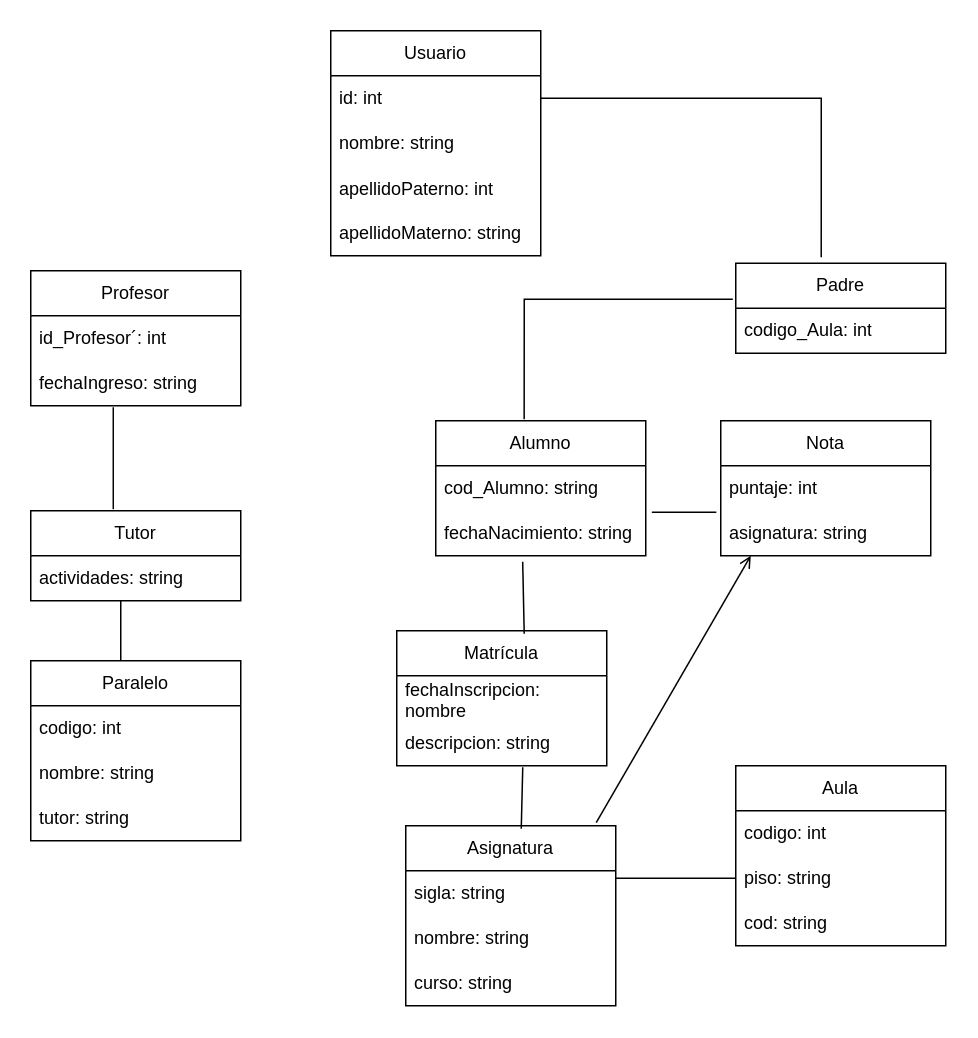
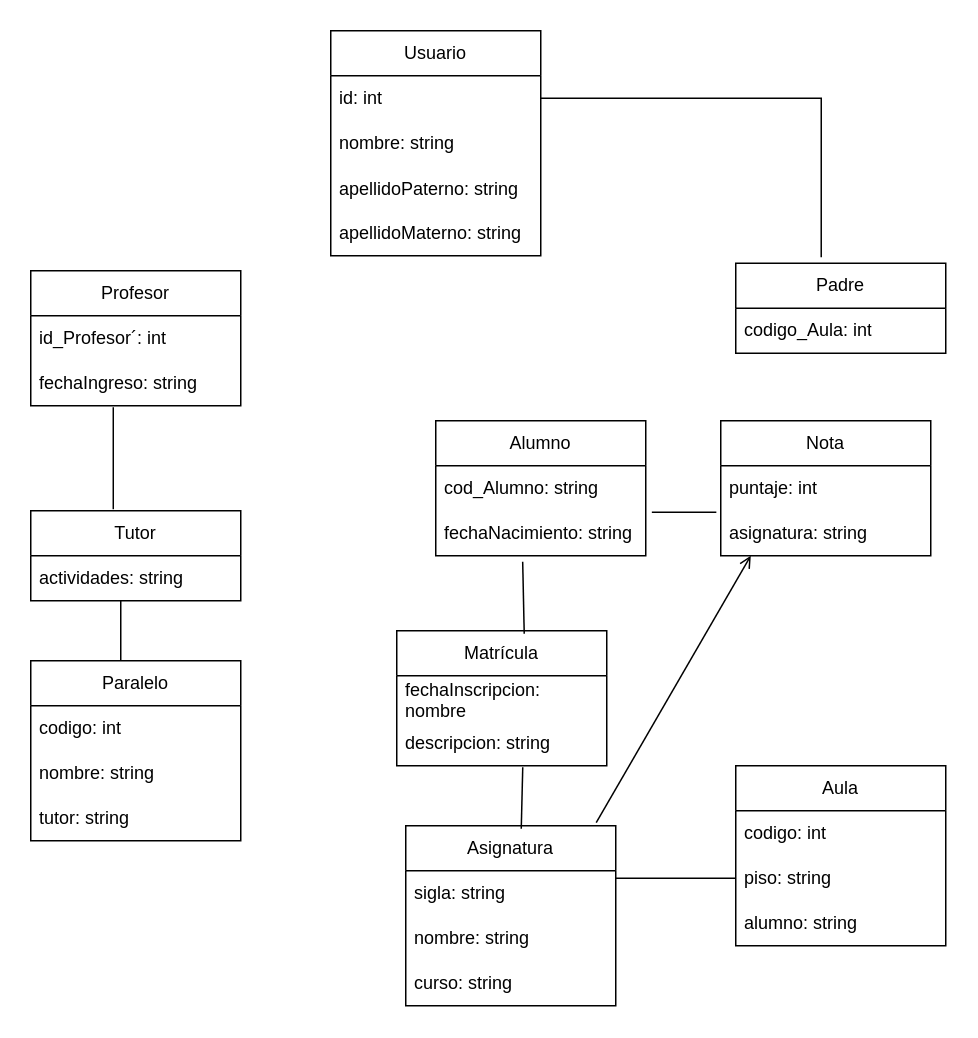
node "apellidoPaterno: int apellidoMaterno: string": label "apellidoPaterno: int apellidoMaterno: string" -> "apellidoPaterno: string apellidoMaterno: string"
edge "Padre" -- "Alumno": removed
node "cod: string": label "cod: string" -> "alumno: string"
